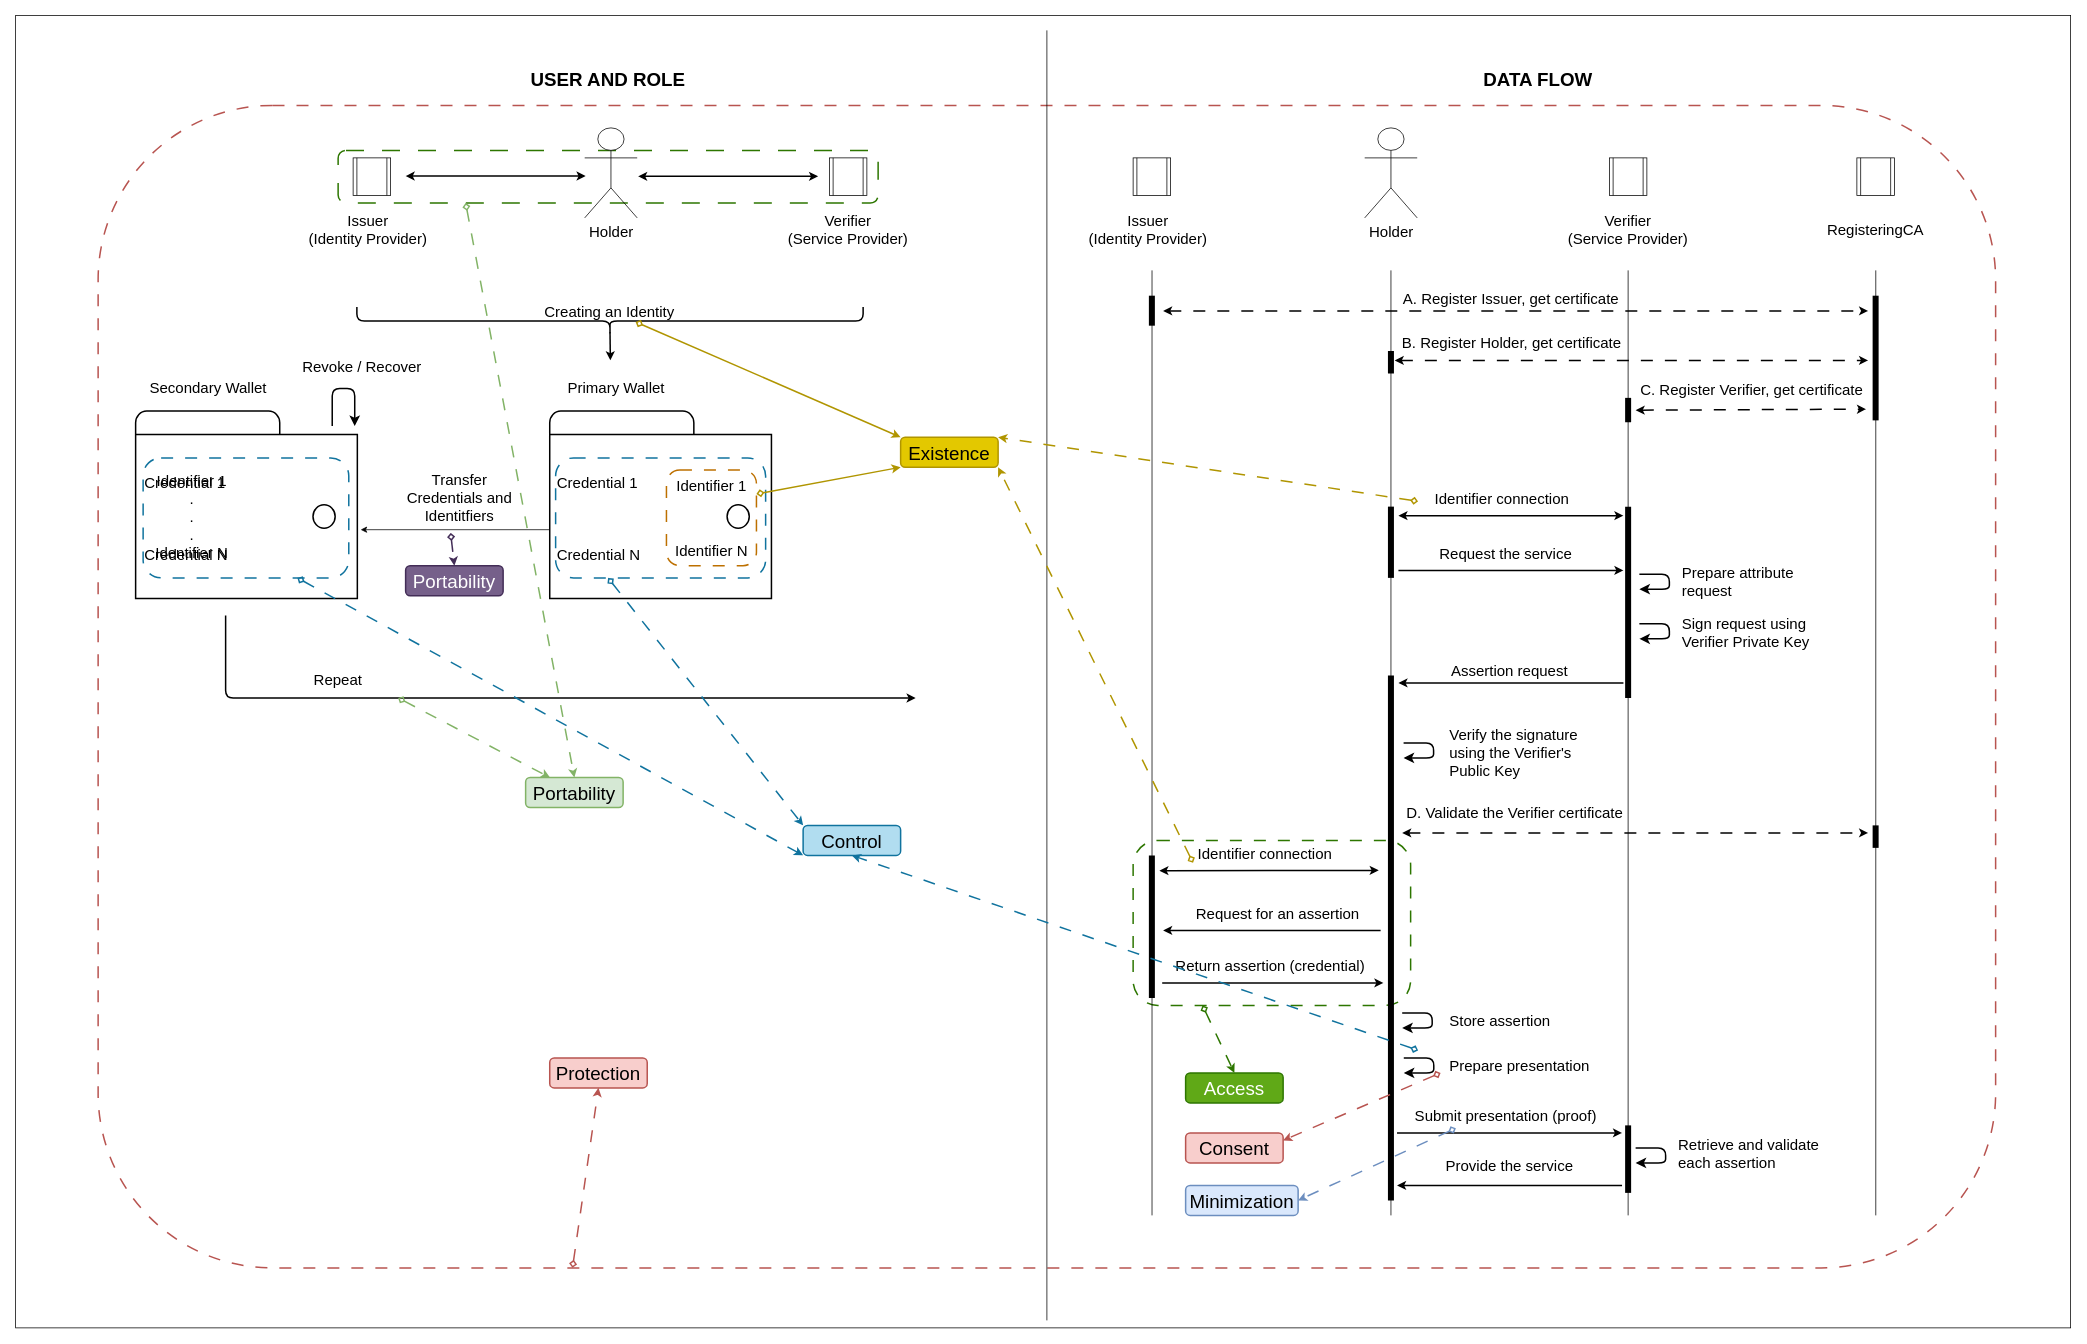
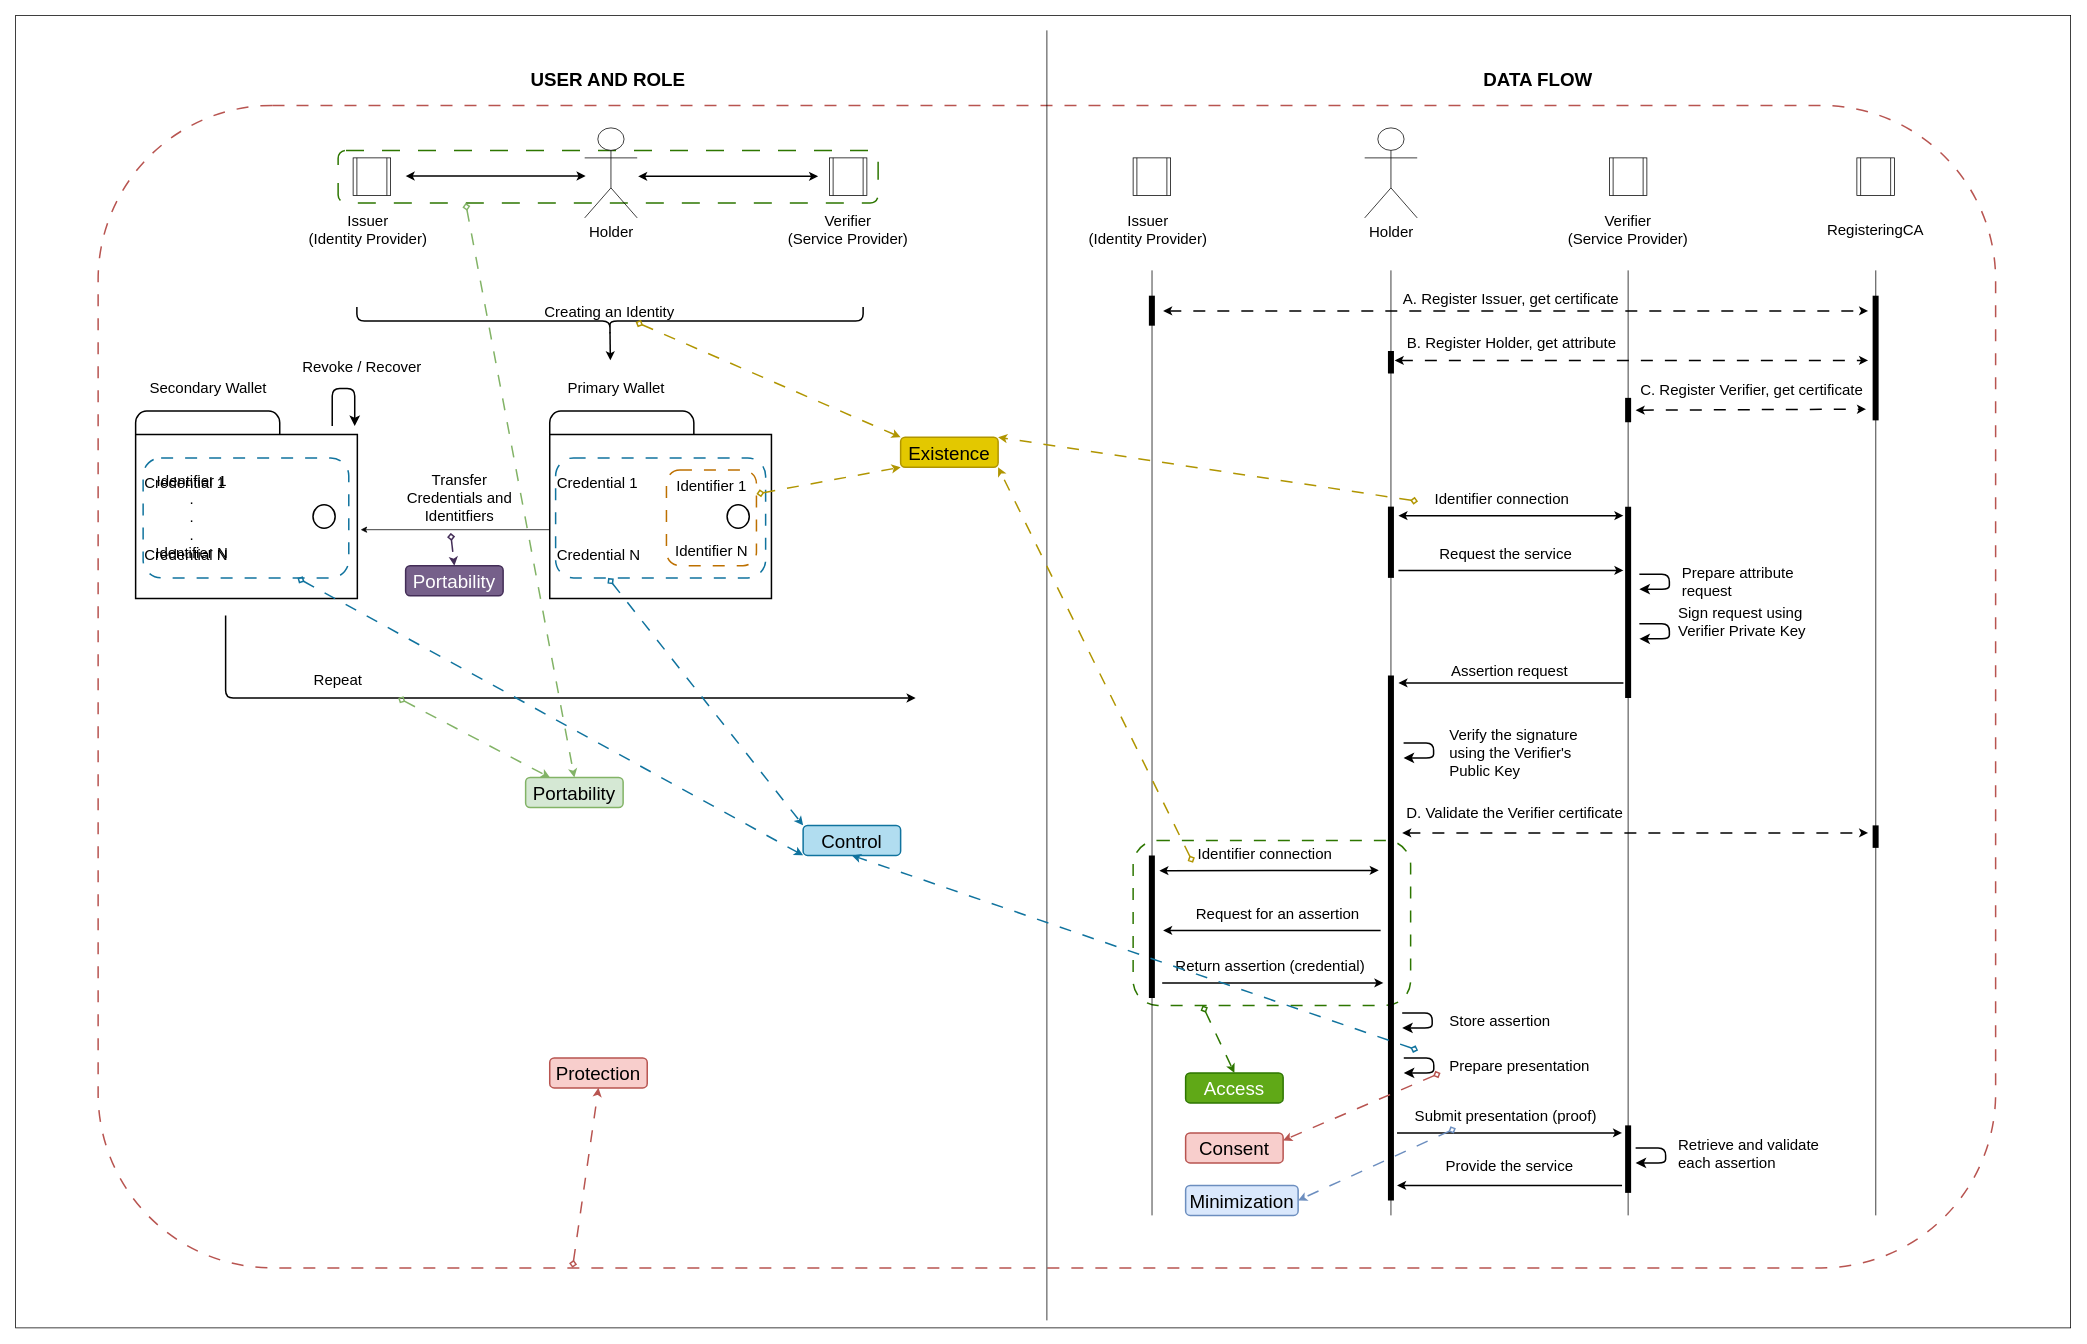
node "B. Register Holder, get certificate": label "B. Register Holder, get certificate" -> "B. Register Holder, get attribute"
edge "Creating an Identity" -- "Existence": style solid -> dashed
edge "Existence" -- "Identifier 1 Identifier N": style solid -> dashed
node "Sign request using Verifier Private Key": moved (1755, 633) -> (1752, 621)
